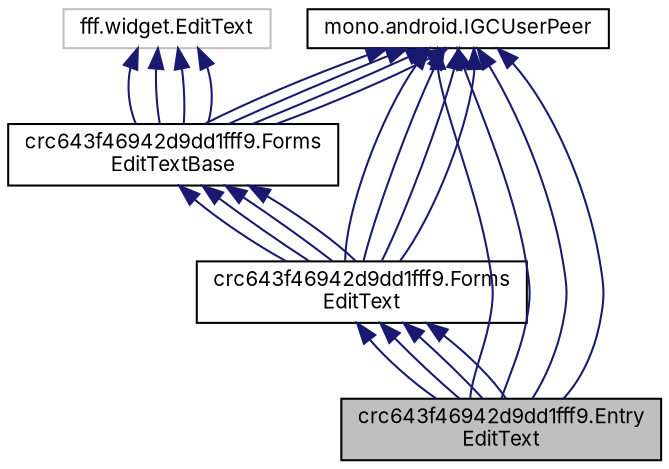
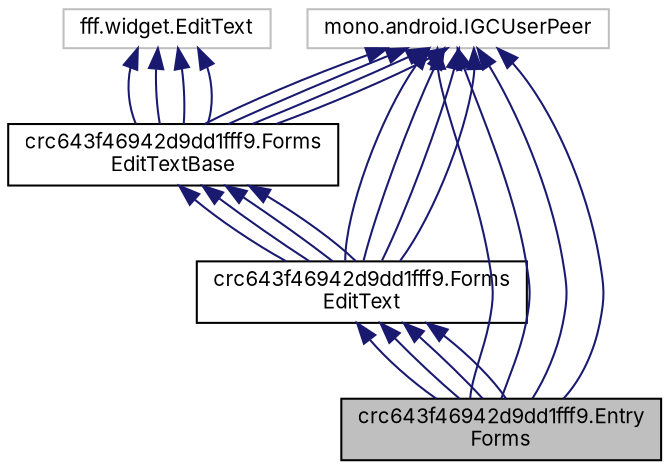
node "mono.android.IGCUserPeer": color black -> grey75
node "crc643f46942d9dd1fff9.Entry EditText": label "crc643f46942d9dd1fff9.Entry EditText" -> "crc643f46942d9dd1fff9.Entry Forms"
